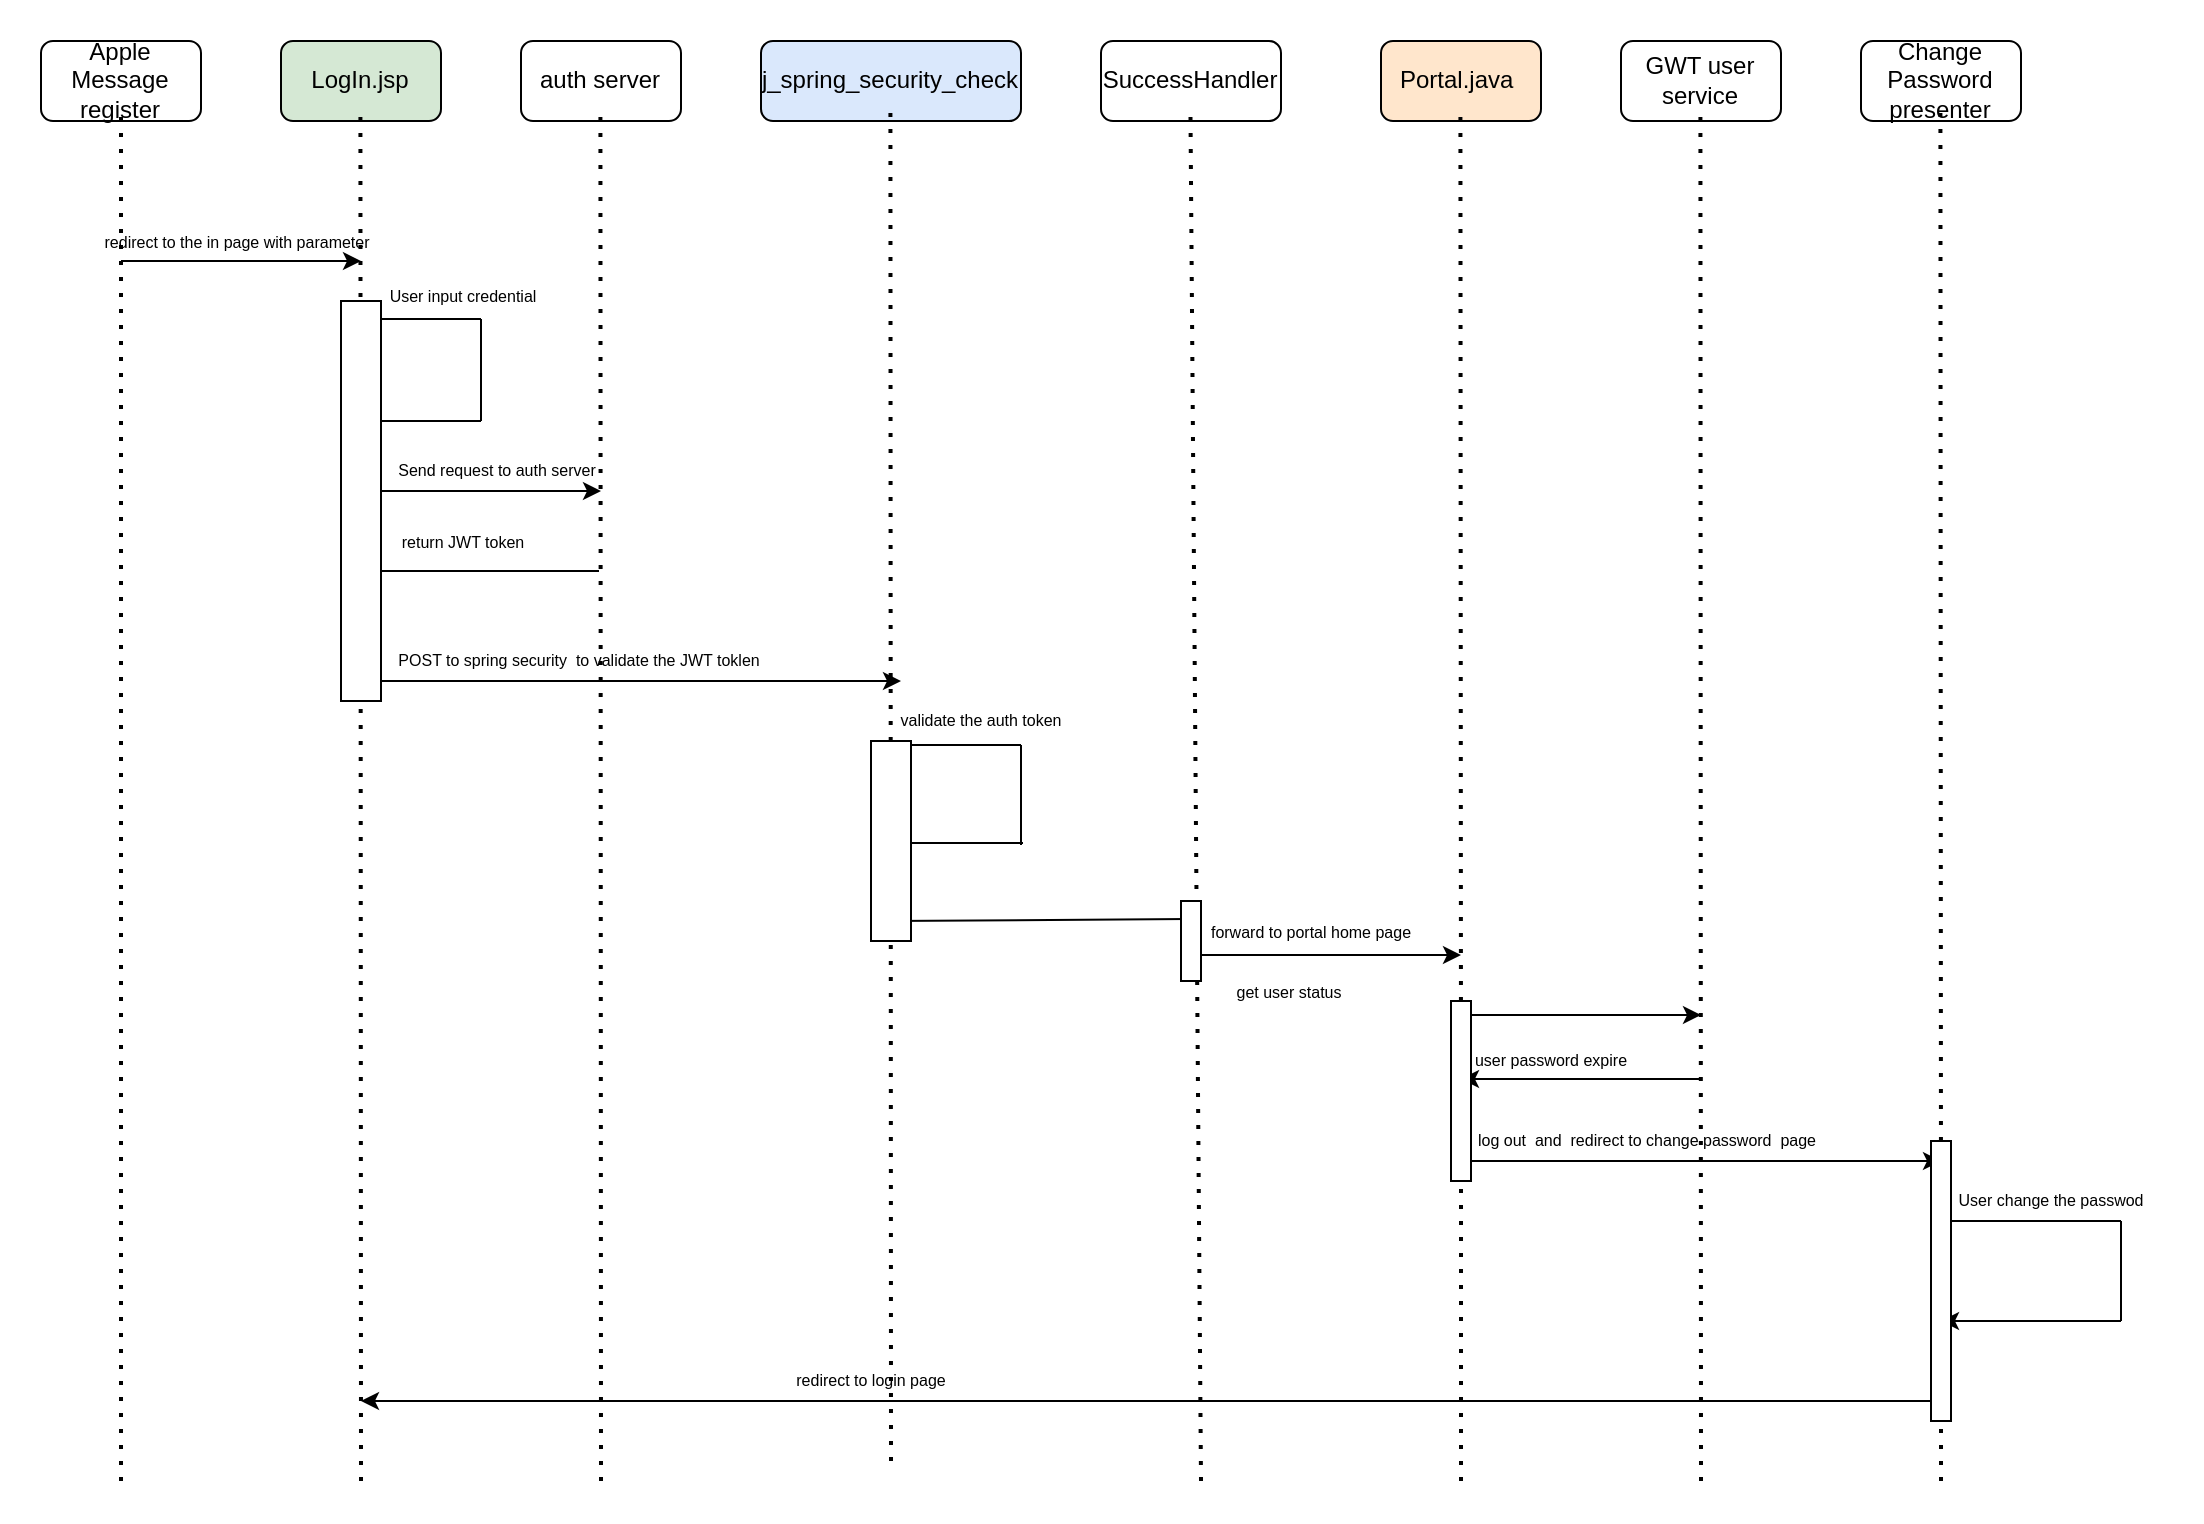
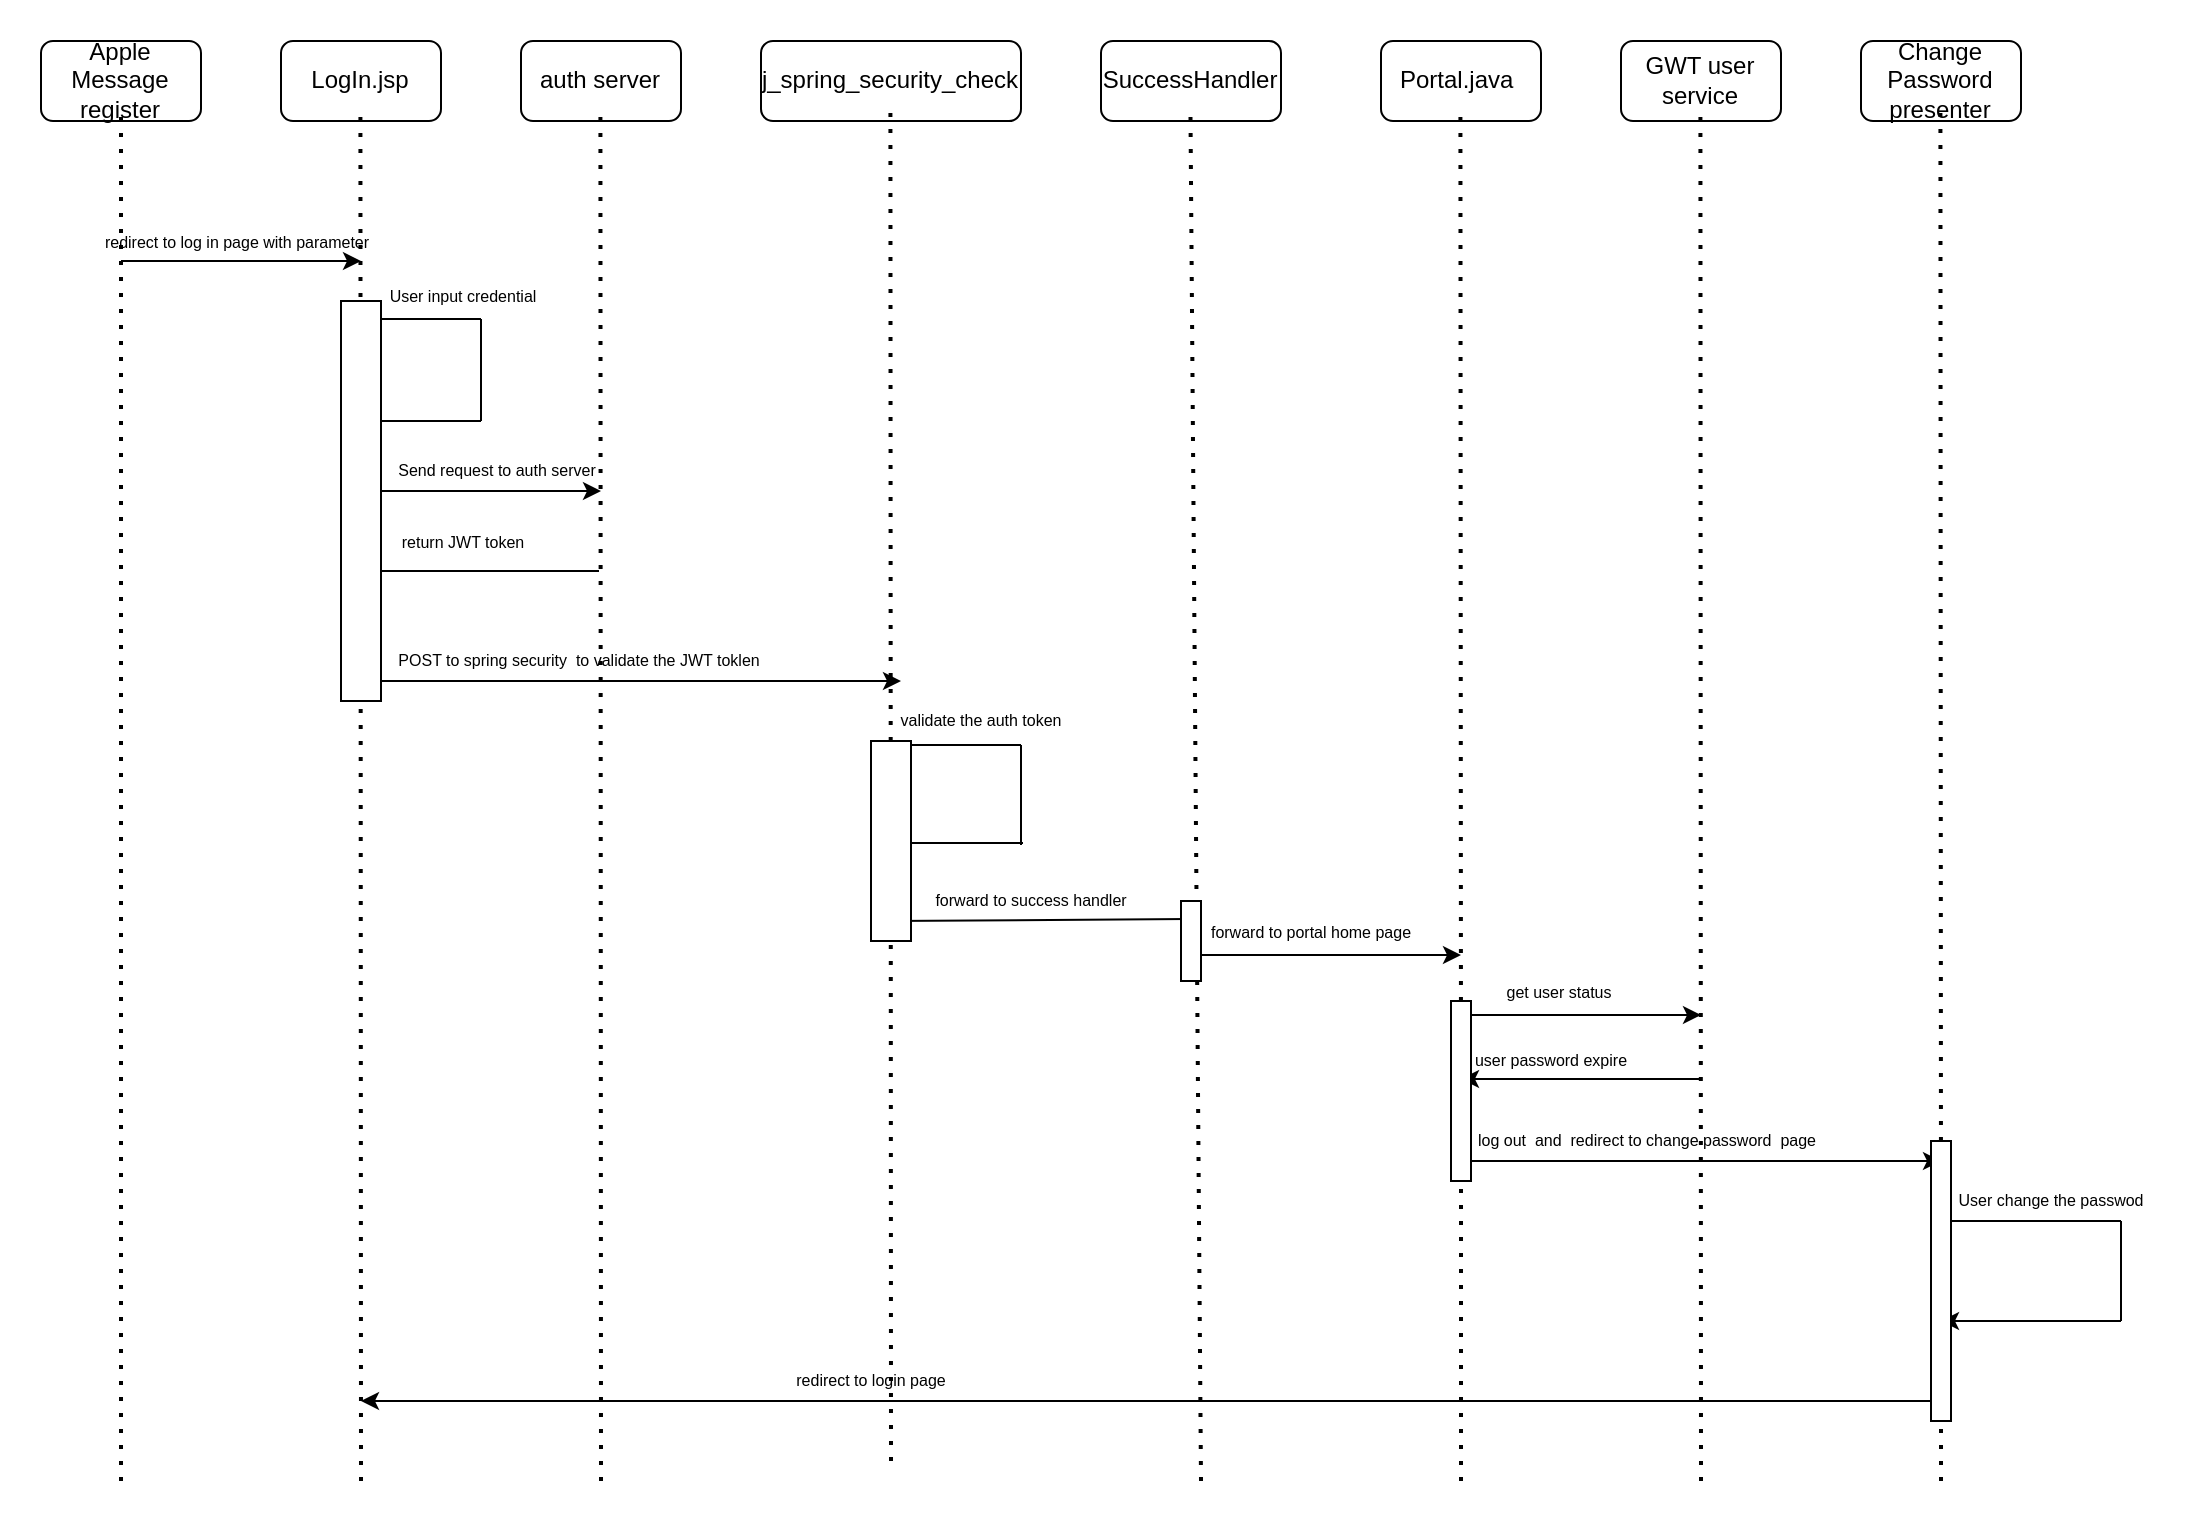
node "LogIn.jsp": fillcolor #d5e8d4 -> #ffffff
node "j_spring_security_check": fillcolor #dae8fc -> #ffffff
node "Portal.java": fillcolor #ffe6cc -> #ffffff
node "redirect to the in page with parameter": label "redirect to the in page with parameter" -> "redirect to log in page with parameter"
node "forward to success handler": added
node "get user status": moved (1289, 993) -> (1559, 993)
